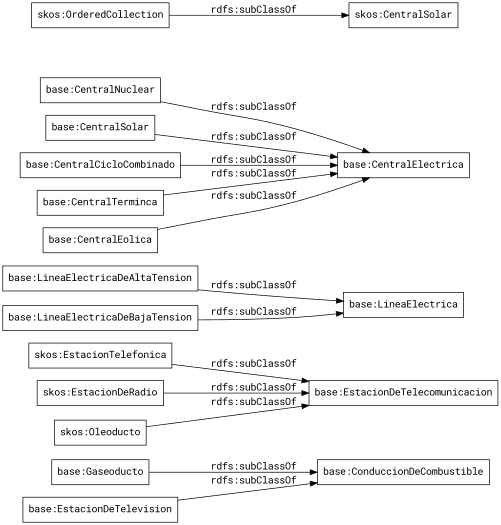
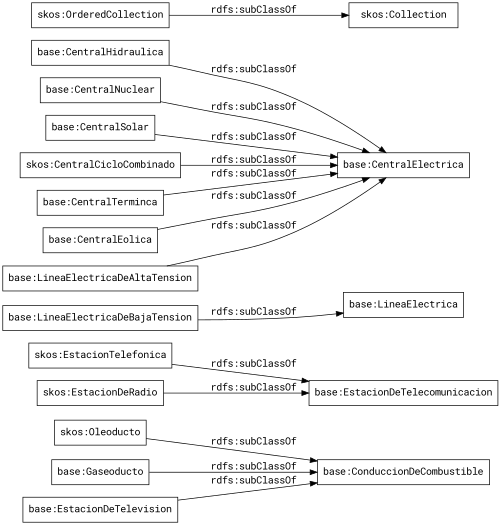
node "skos:CentralSolar": label "skos:CentralSolar" -> "skos:Collection"
node "base:CentralHidraulica": added
node "base:CentralCicloCombinado": label "base:CentralCicloCombinado" -> "skos:CentralCicloCombinado"
edge "base:LineaElectricaDeAltaTension" -> "base:LineaElectrica": now "base:LineaElectricaDeAltaTension" -> "base:CentralElectrica"
edge "skos:Oleoducto" -> "base:EstacionDeTelecomunicacion": now "skos:Oleoducto" -> "base:ConduccionDeCombustible"
